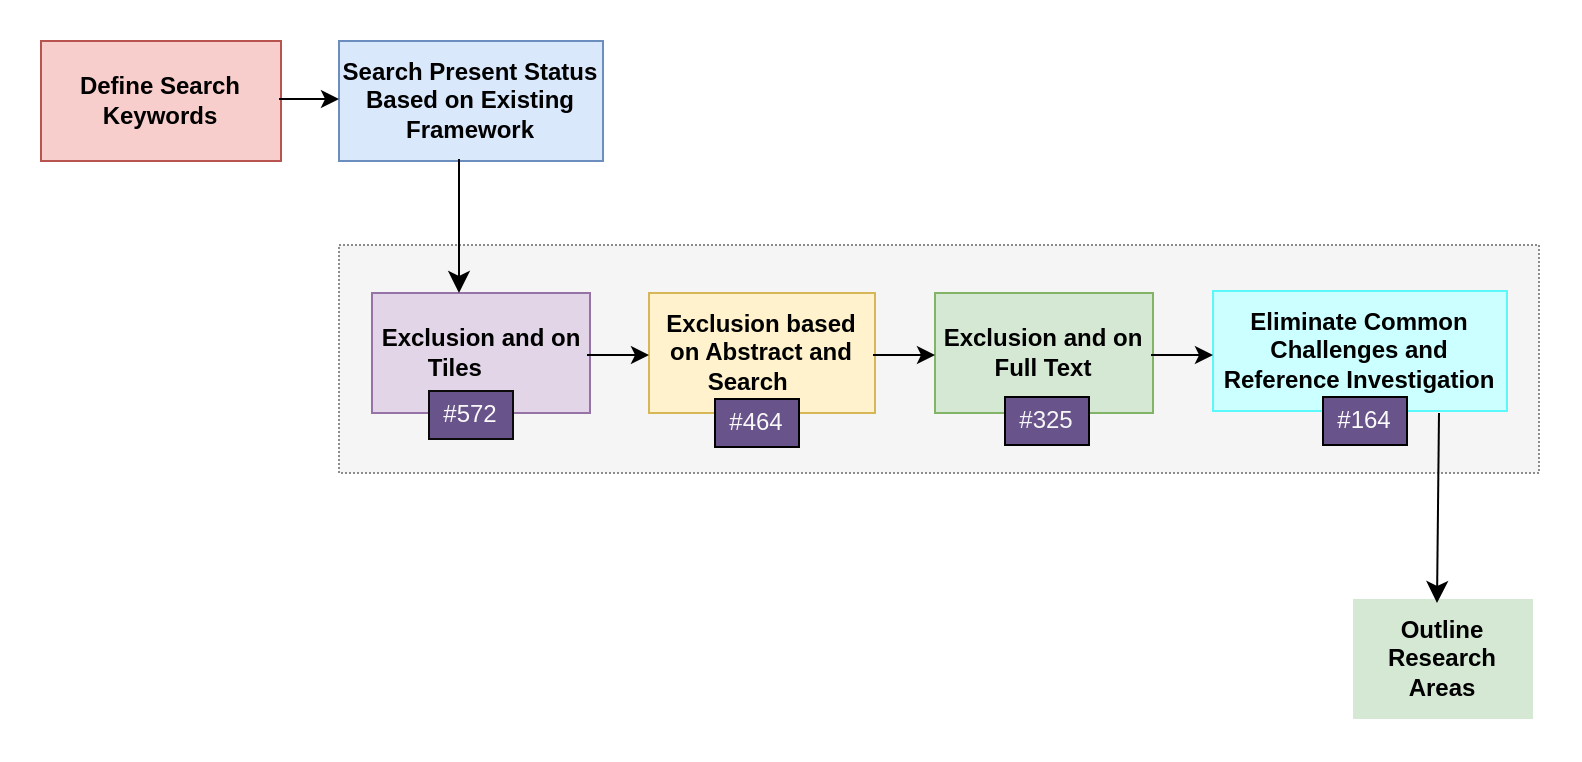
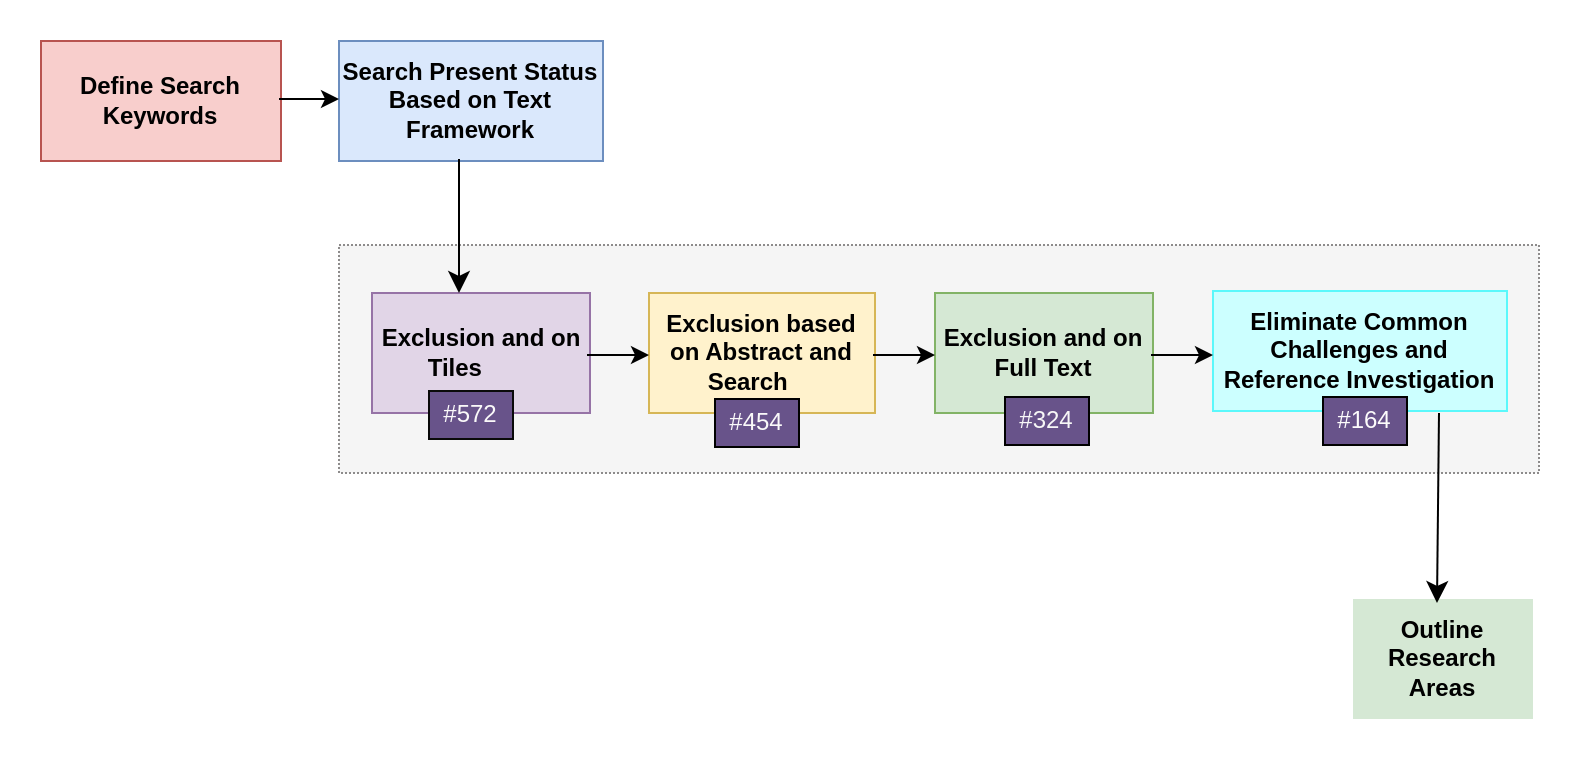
node "Search Present Status Based on Existing Framework": label "Search Present Status Based on Existing Framework" -> "Search Present Status Based on Text Framework"
node "#325": label "#325" -> "#324"
node "#464": label "#464" -> "#454"
